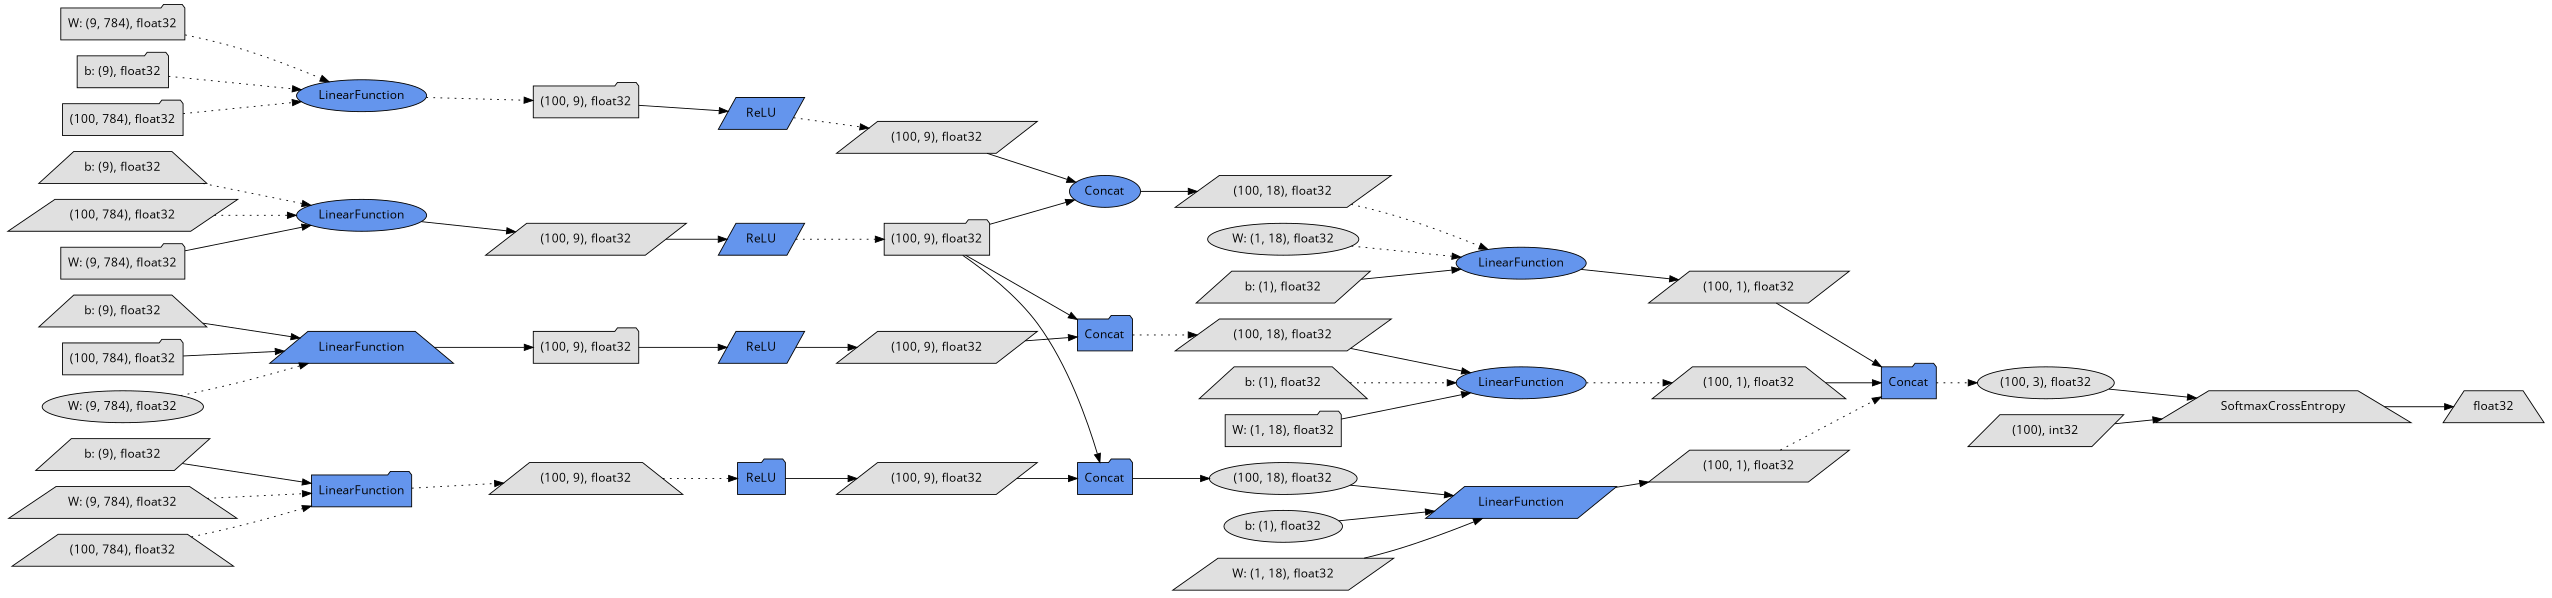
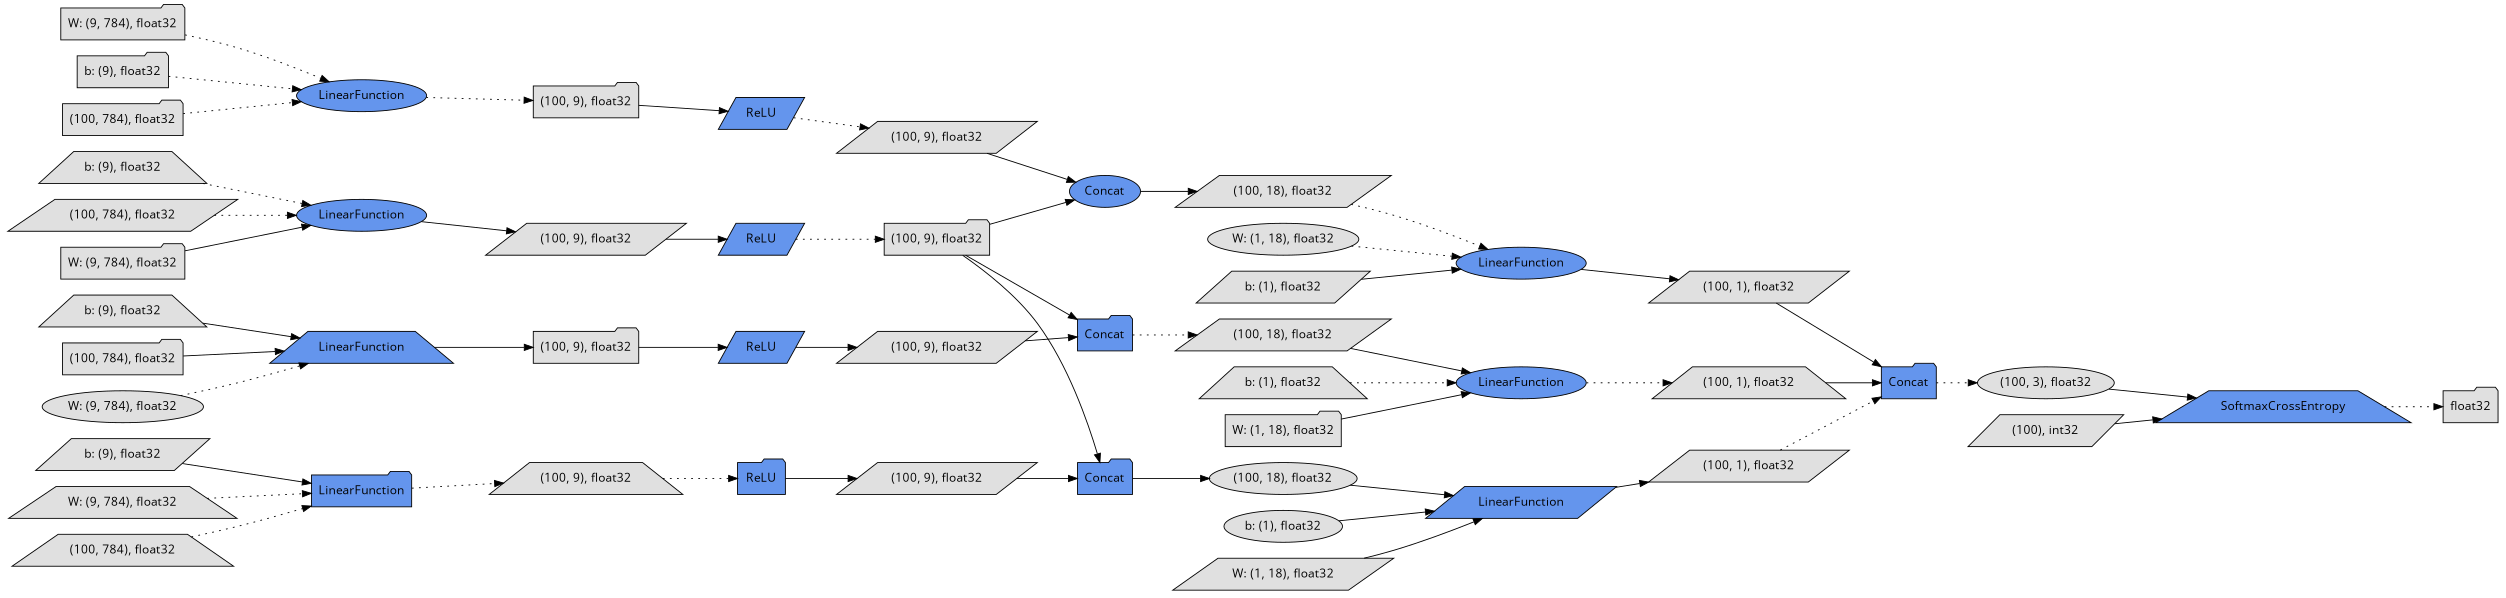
node "SoftmaxCrossEntropy": fillcolor #e0e0e0 -> #6495ed
edge "SoftmaxCrossEntropy" -> "float32": style solid -> dotted
node "float32": shape trapezium -> folder
